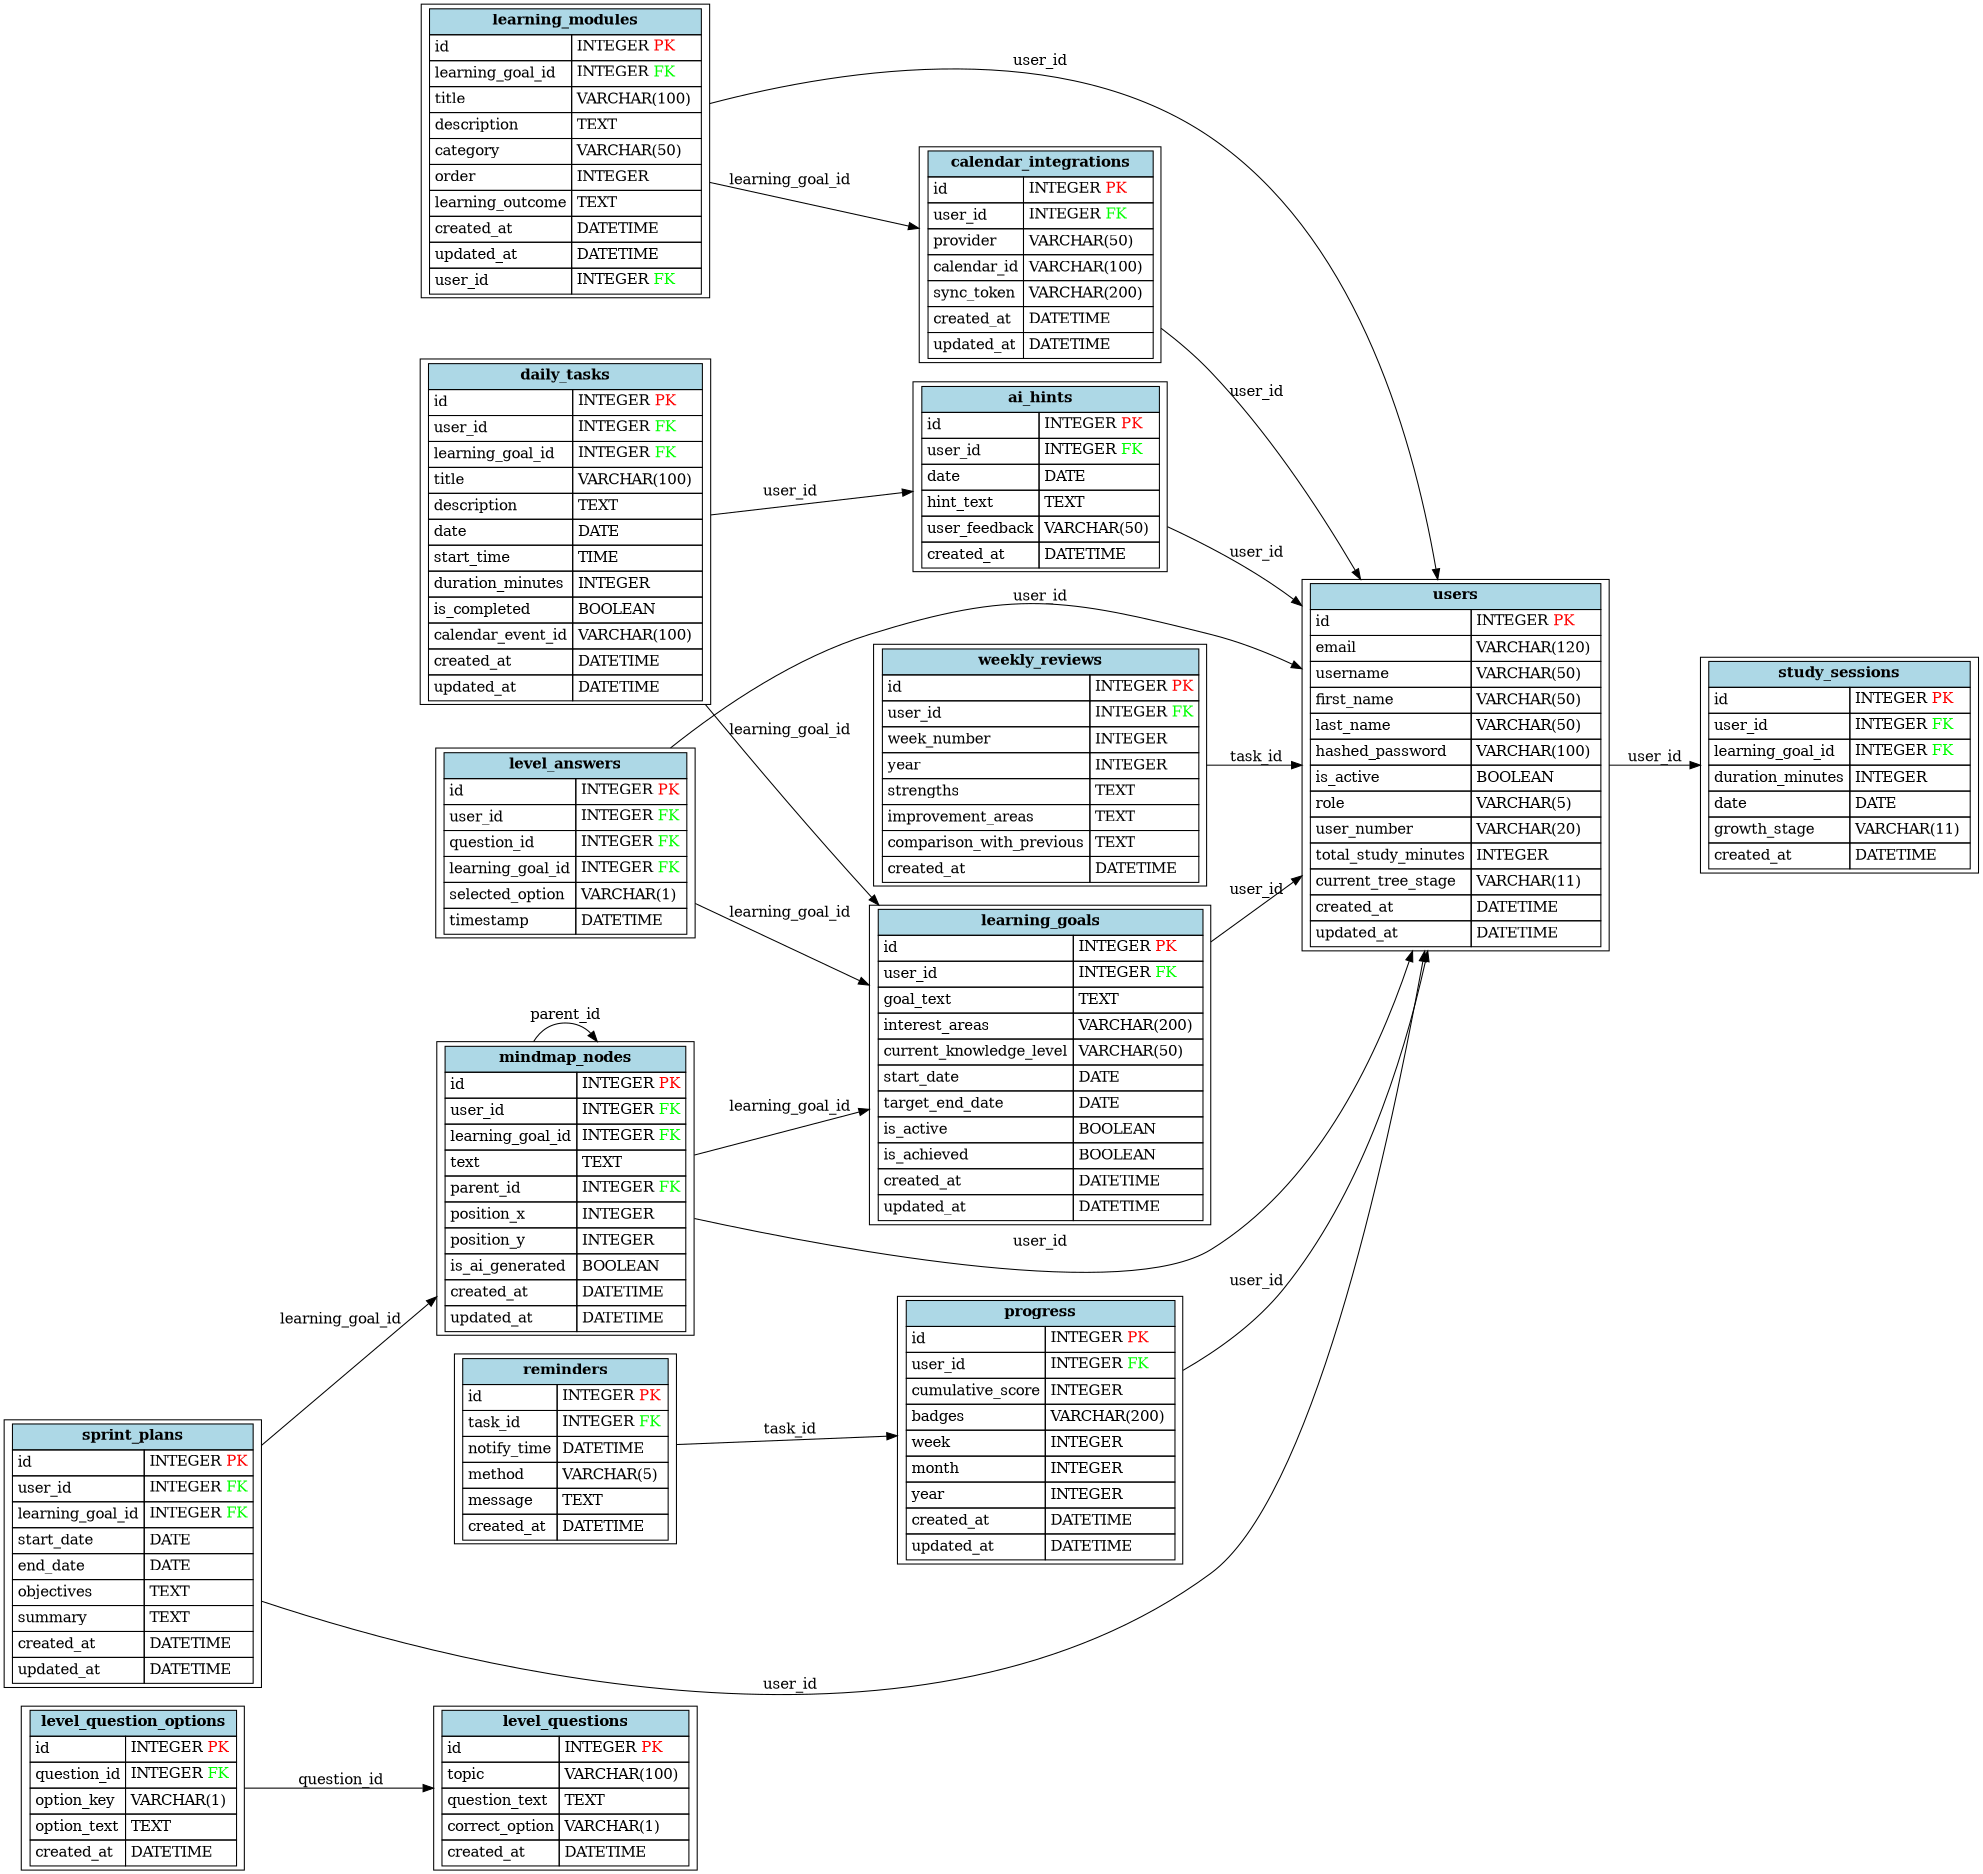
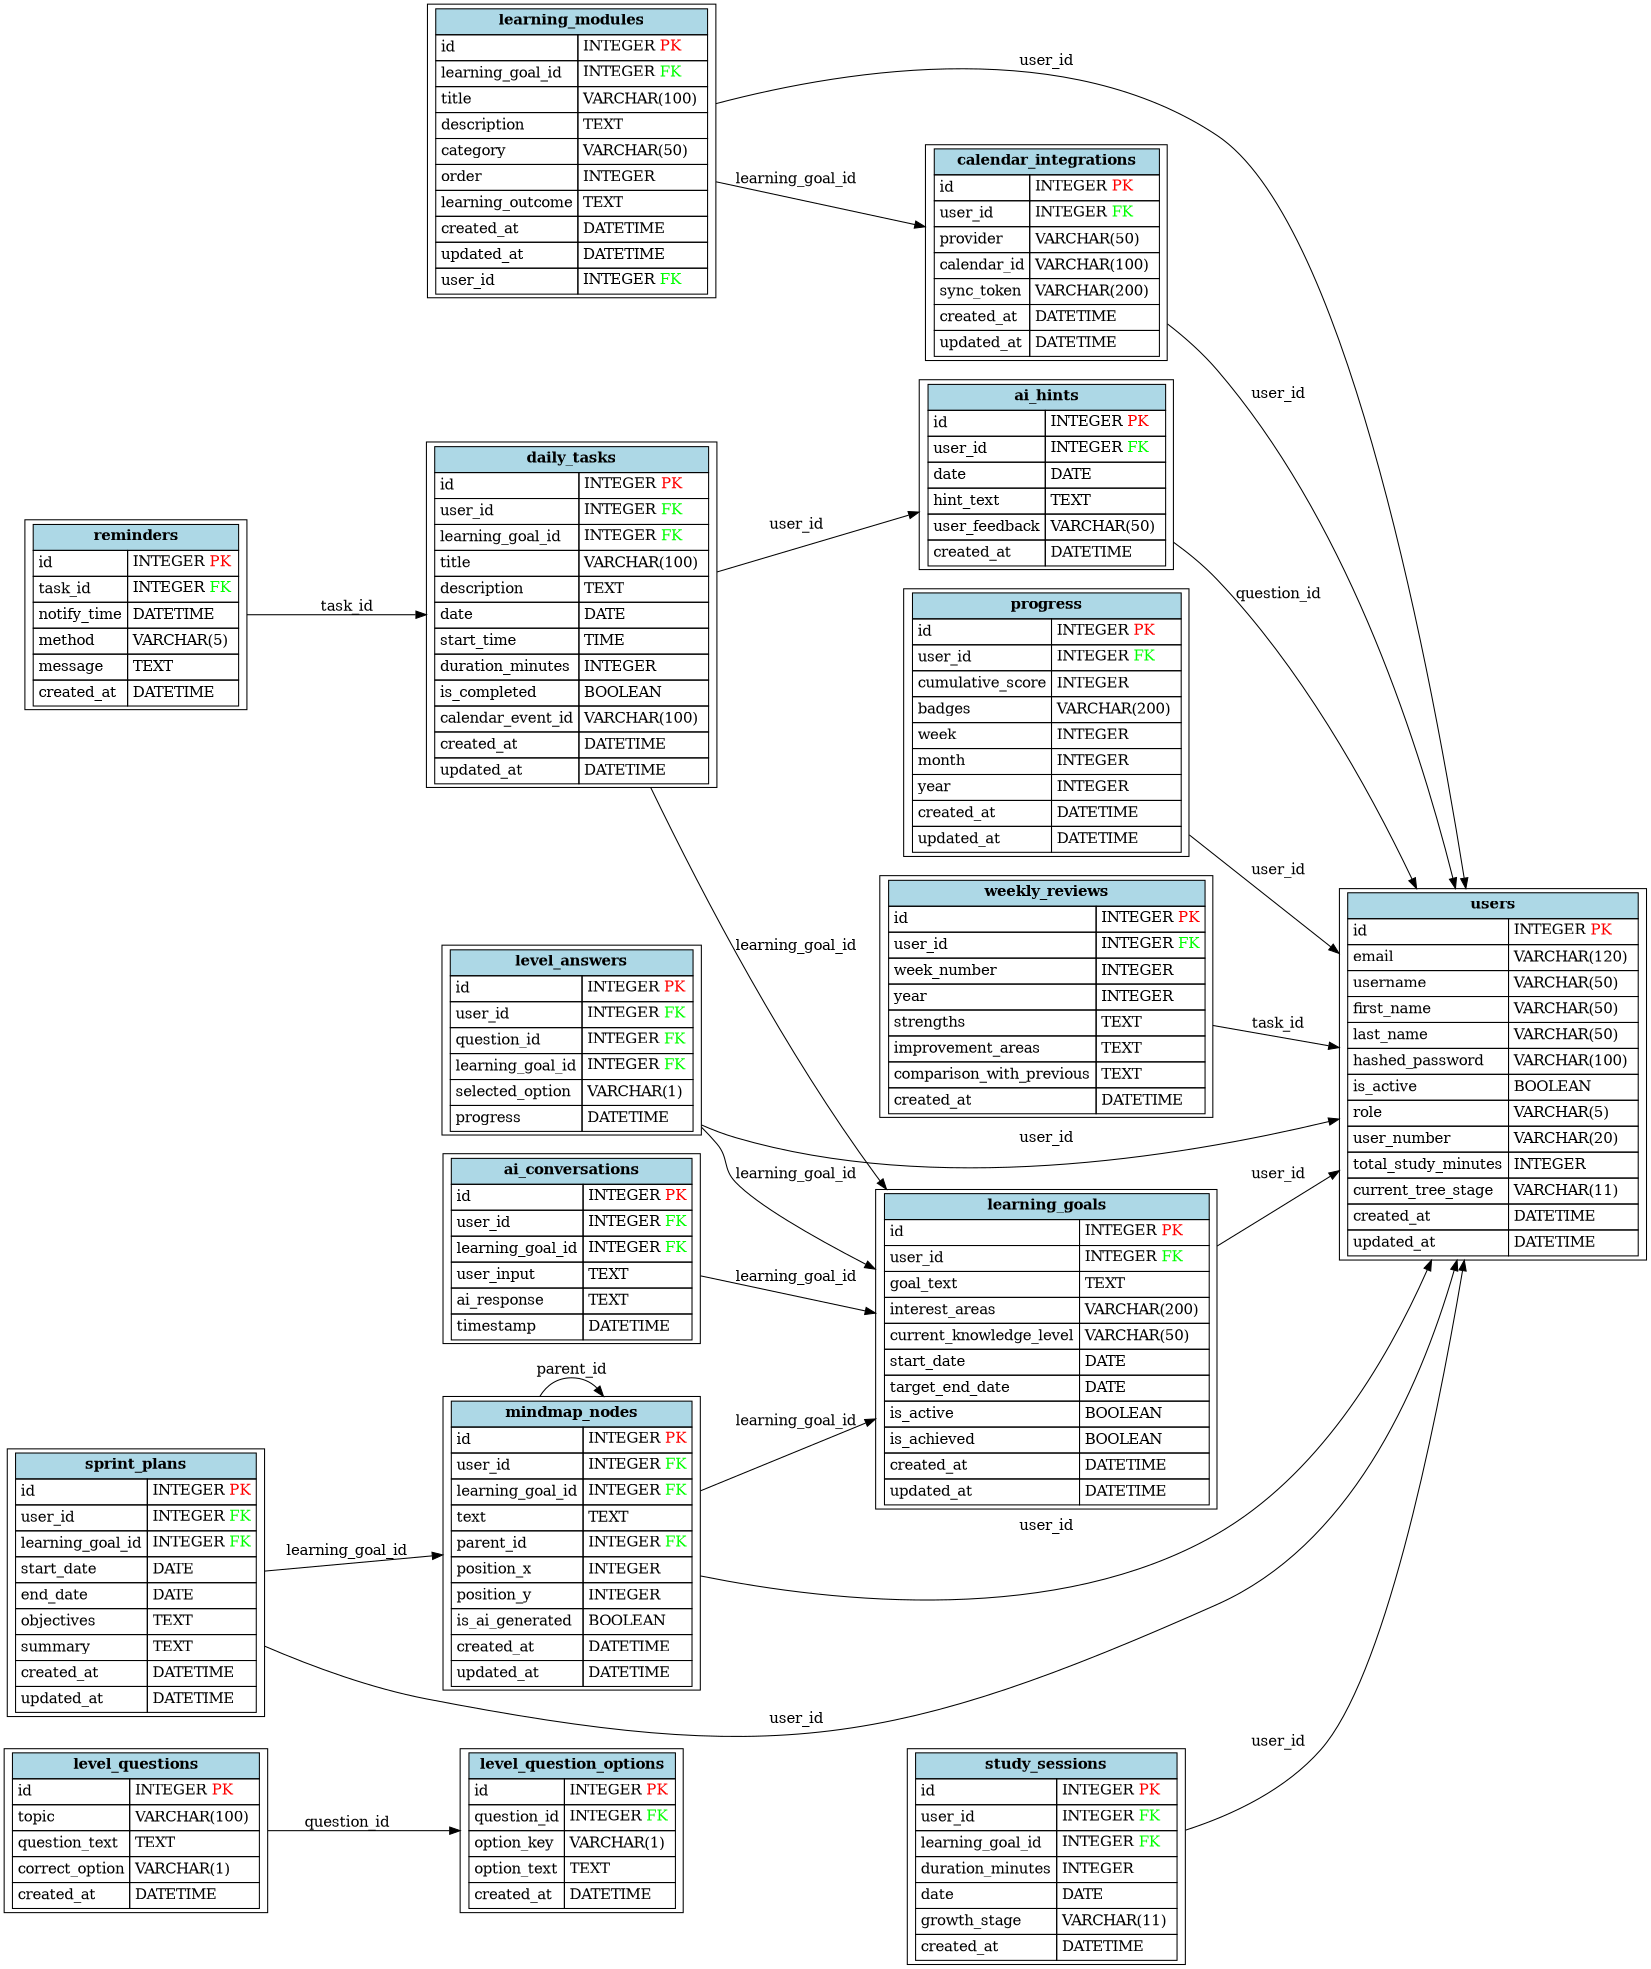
edge "ai_hints" -> "users": label "user_id" -> "question_id"
edge "users" -> "study_sessions": reversed
node "level_answers": text "timestamp" -> "progress"
node "ai_conversations": added
edge "reminders" -> "progress": now "reminders" -> "daily_tasks"
edge "level_question_options" -> "level_questions": reversed
